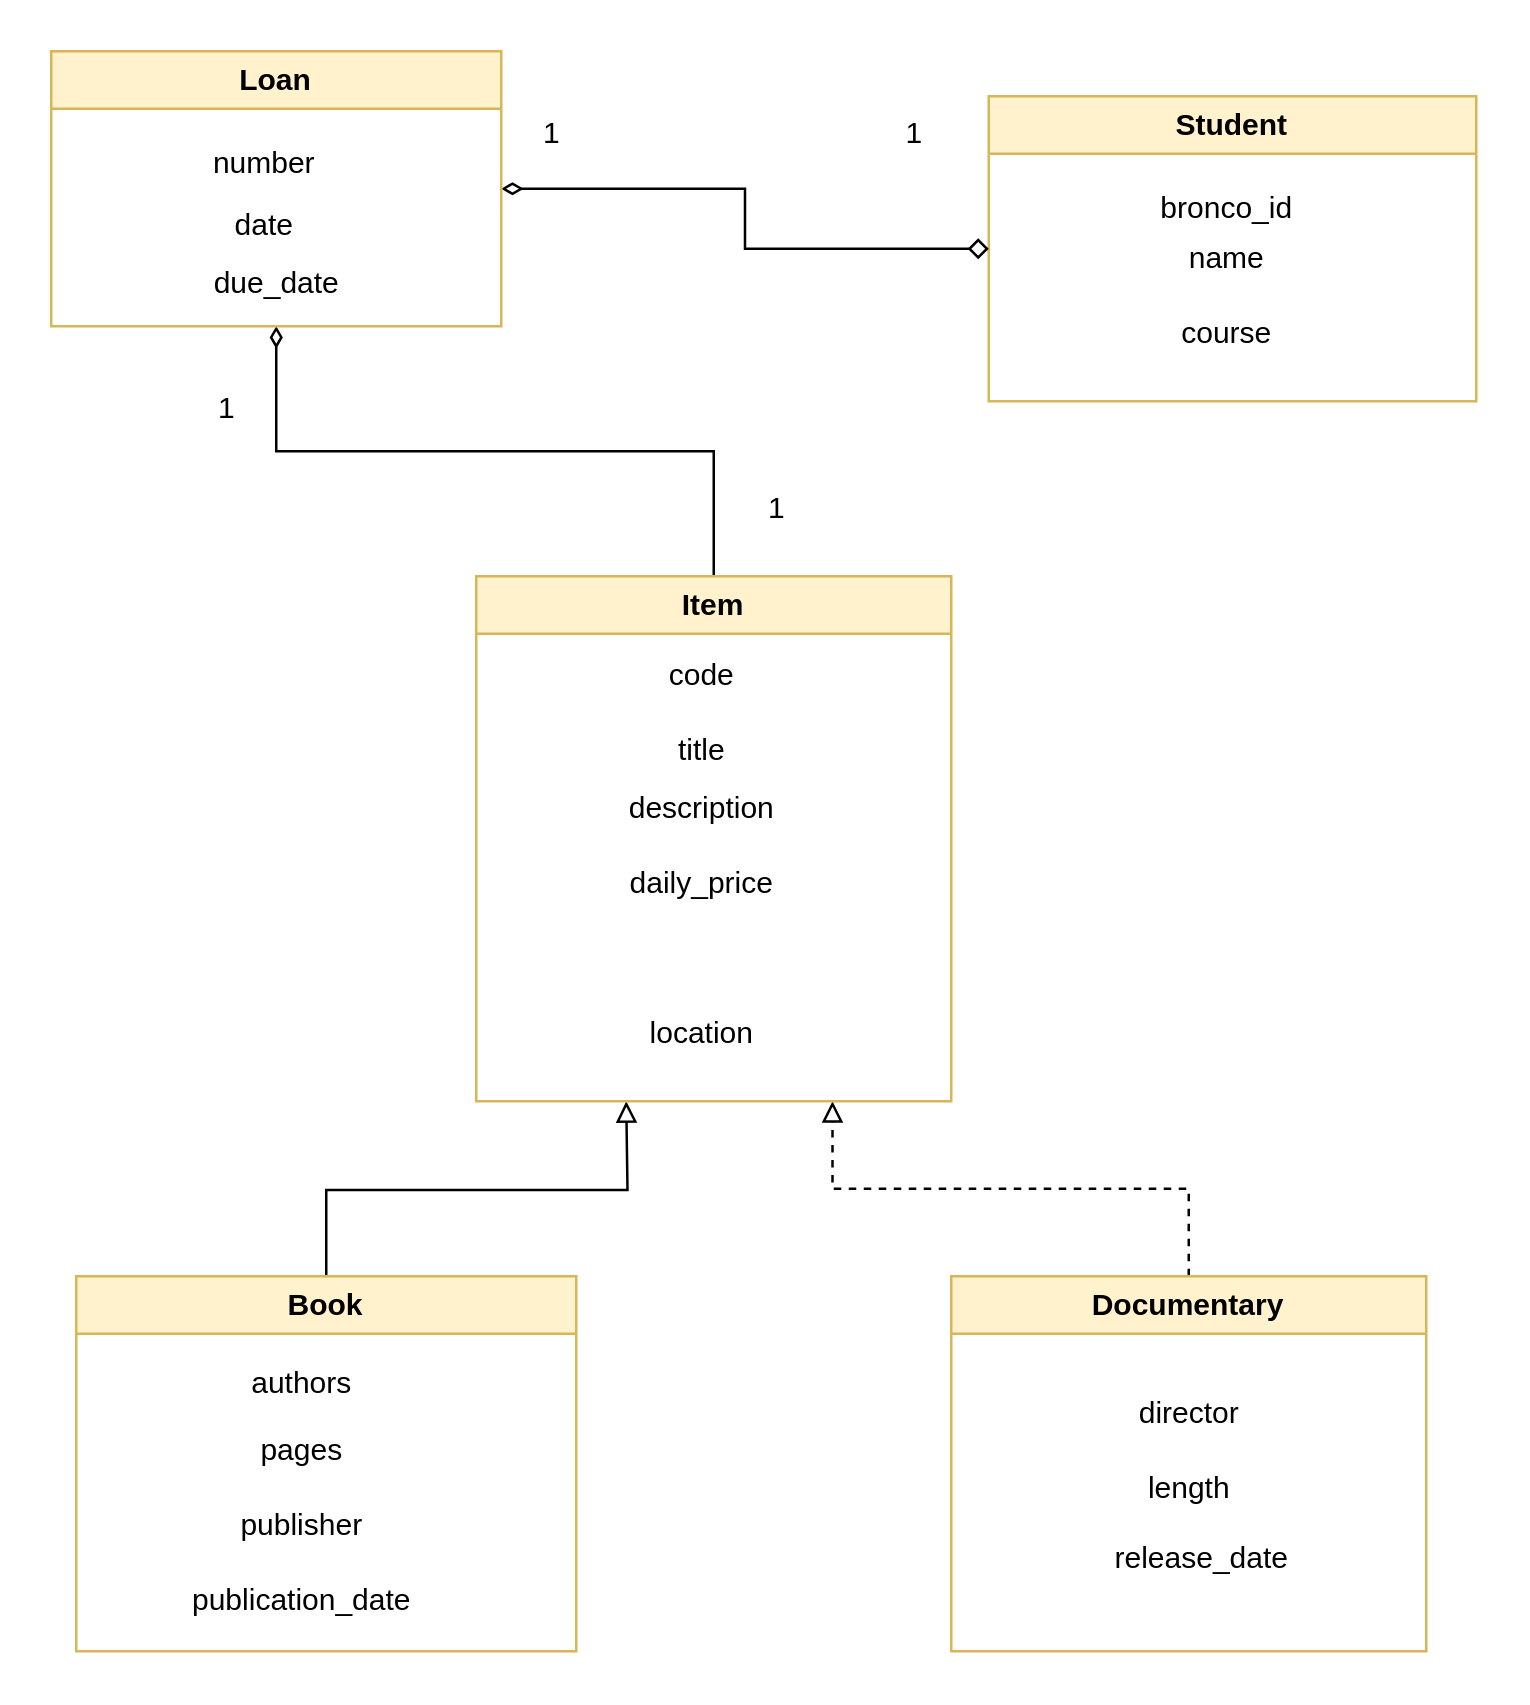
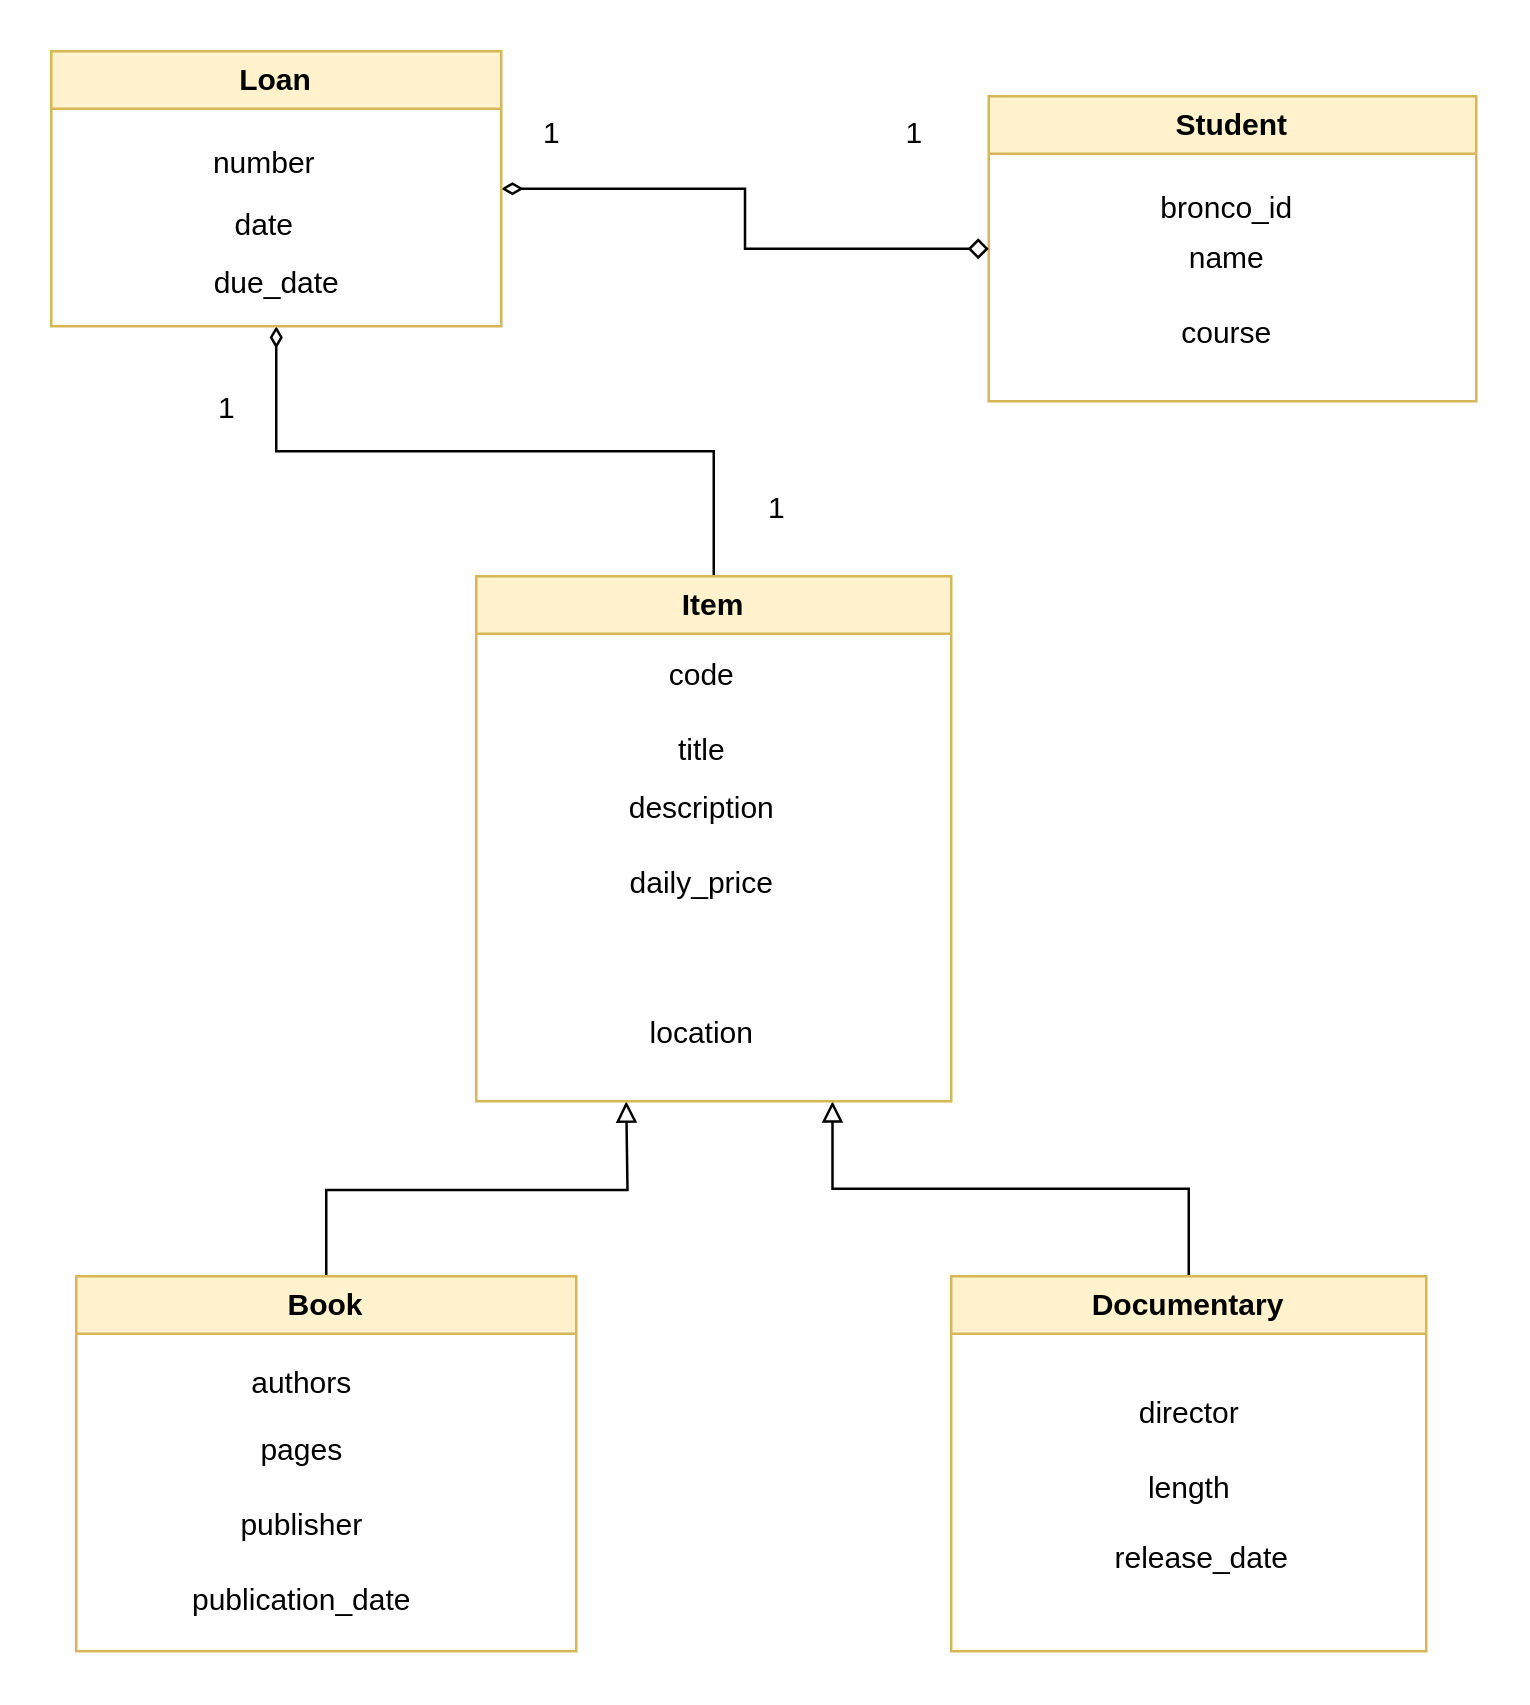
edge "Documentary" -> "Item": style dashed -> solid
